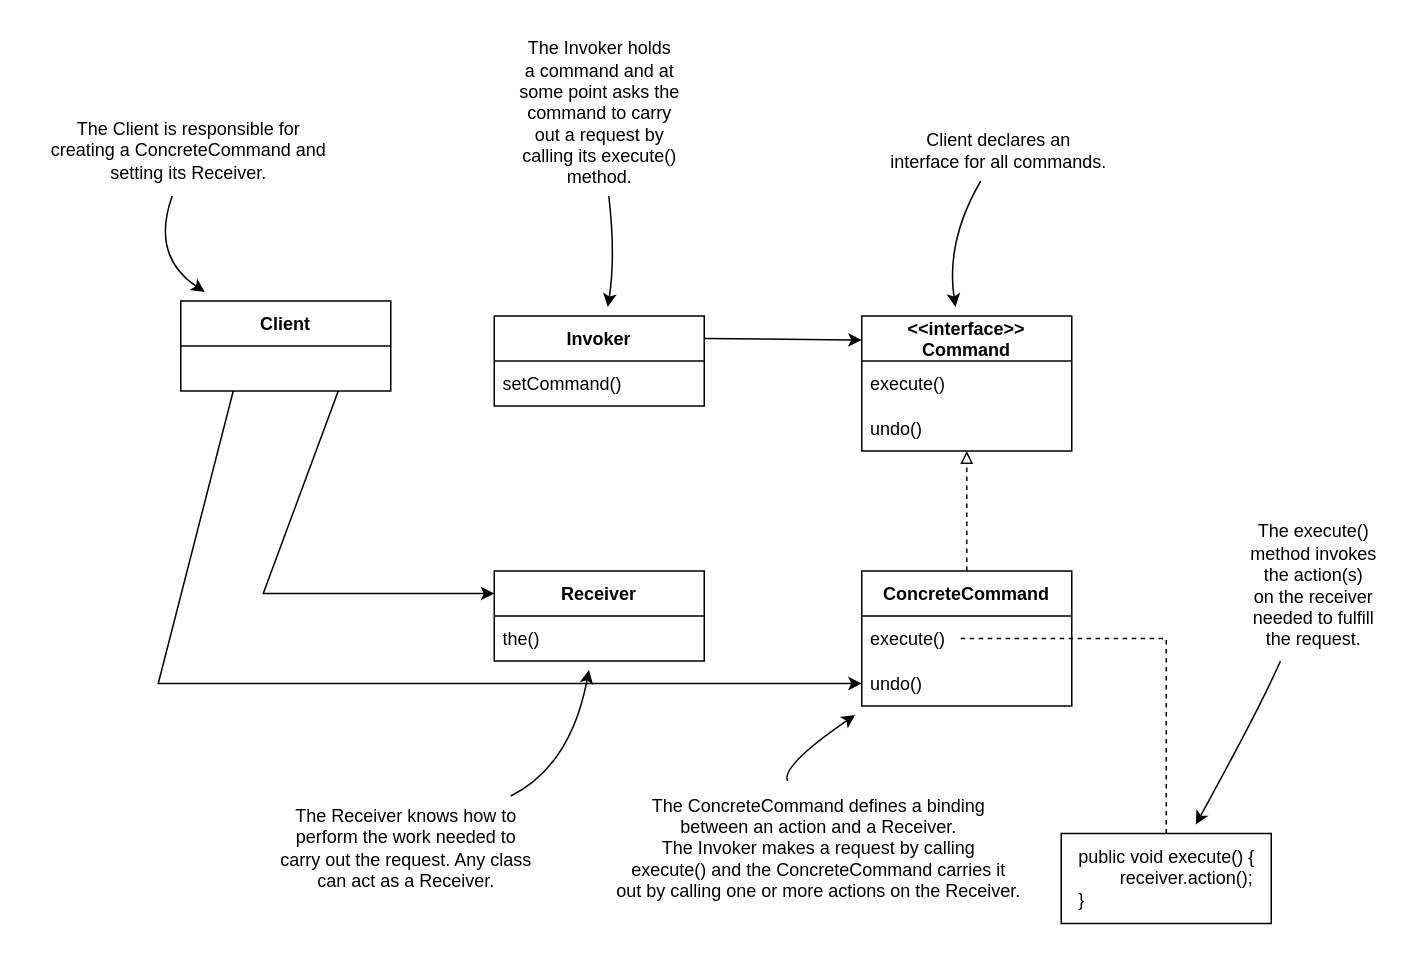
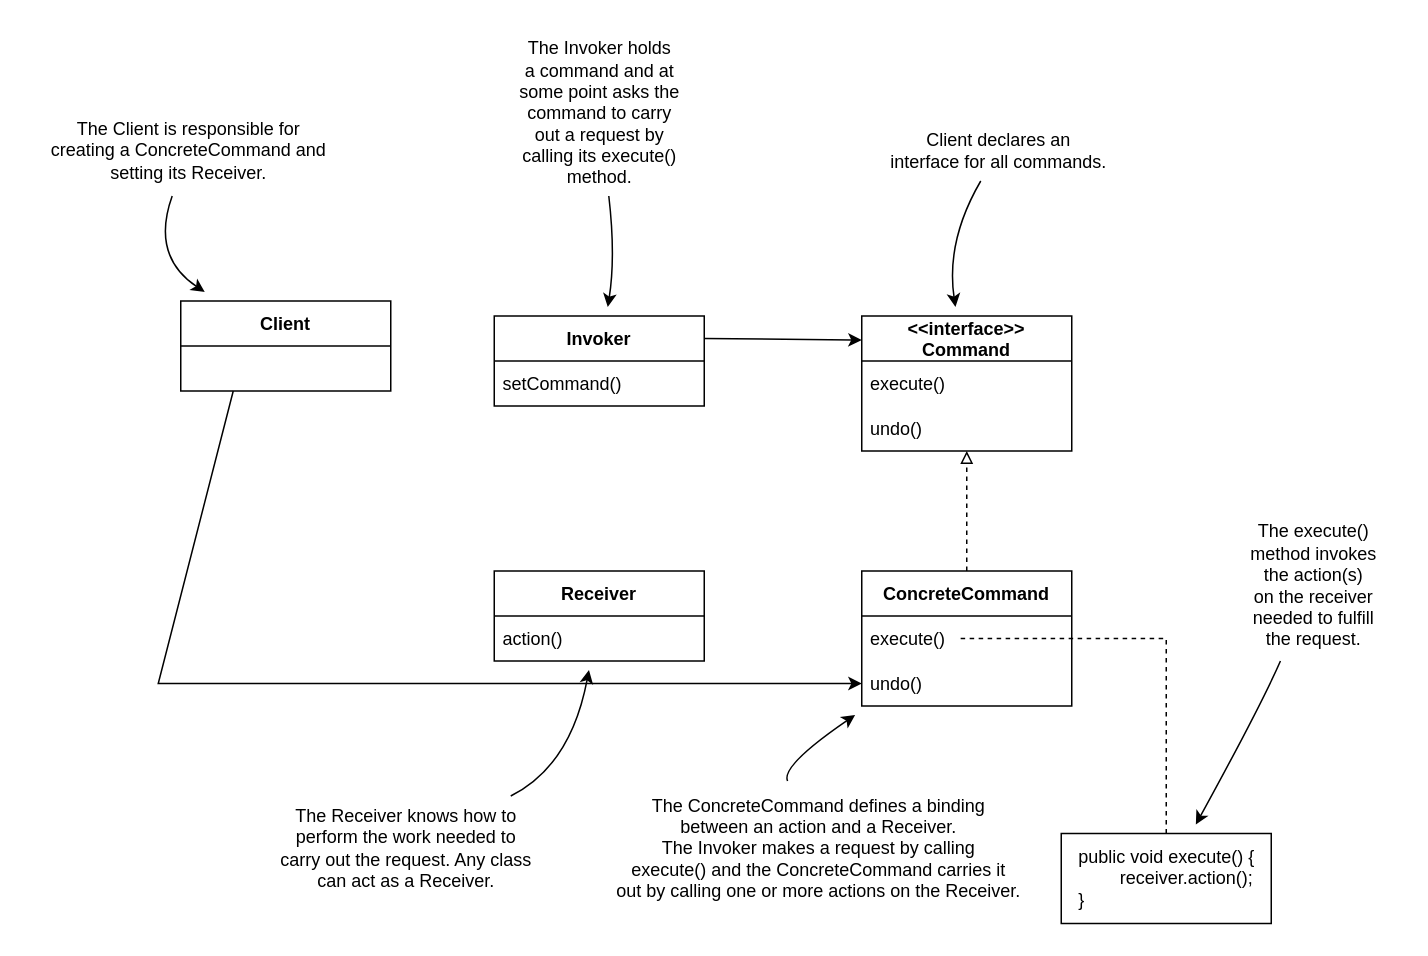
edge "Client" -> "Receiver": removed
node "the()": label "the()" -> "action()"
